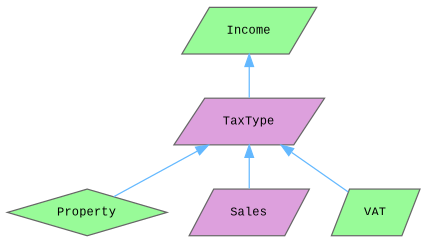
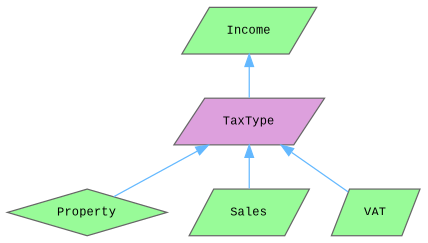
node "Sales": fillcolor plum -> palegreen
